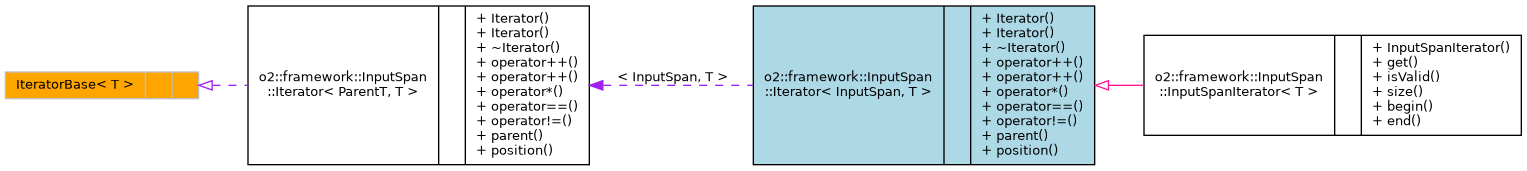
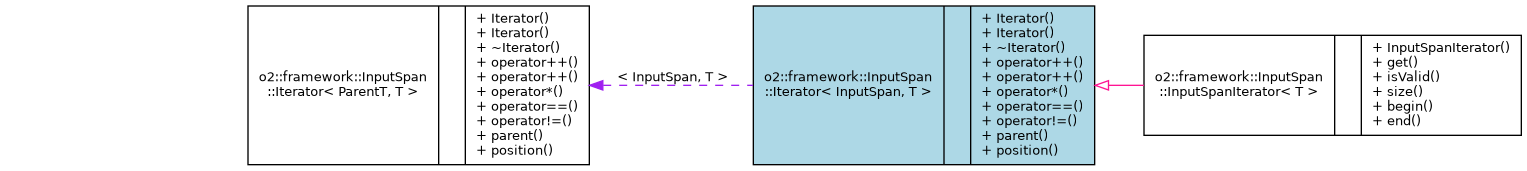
node "IteratorBase< T >": removed
